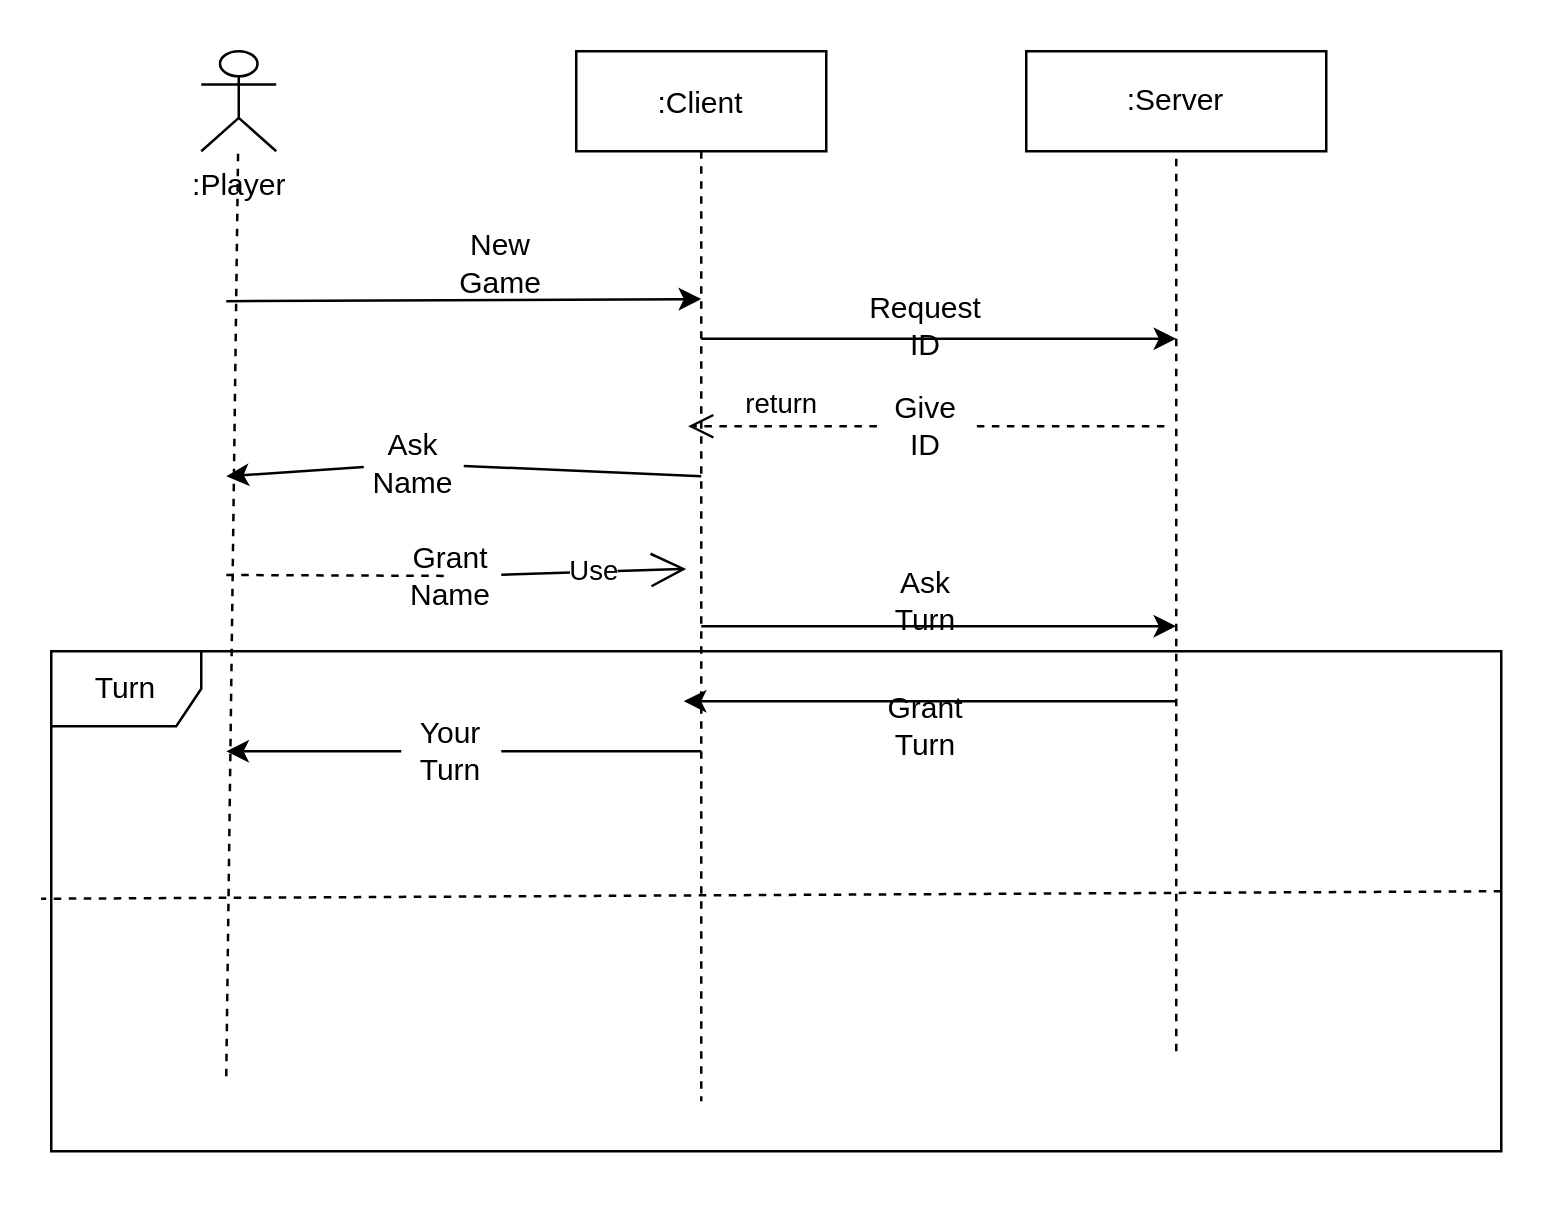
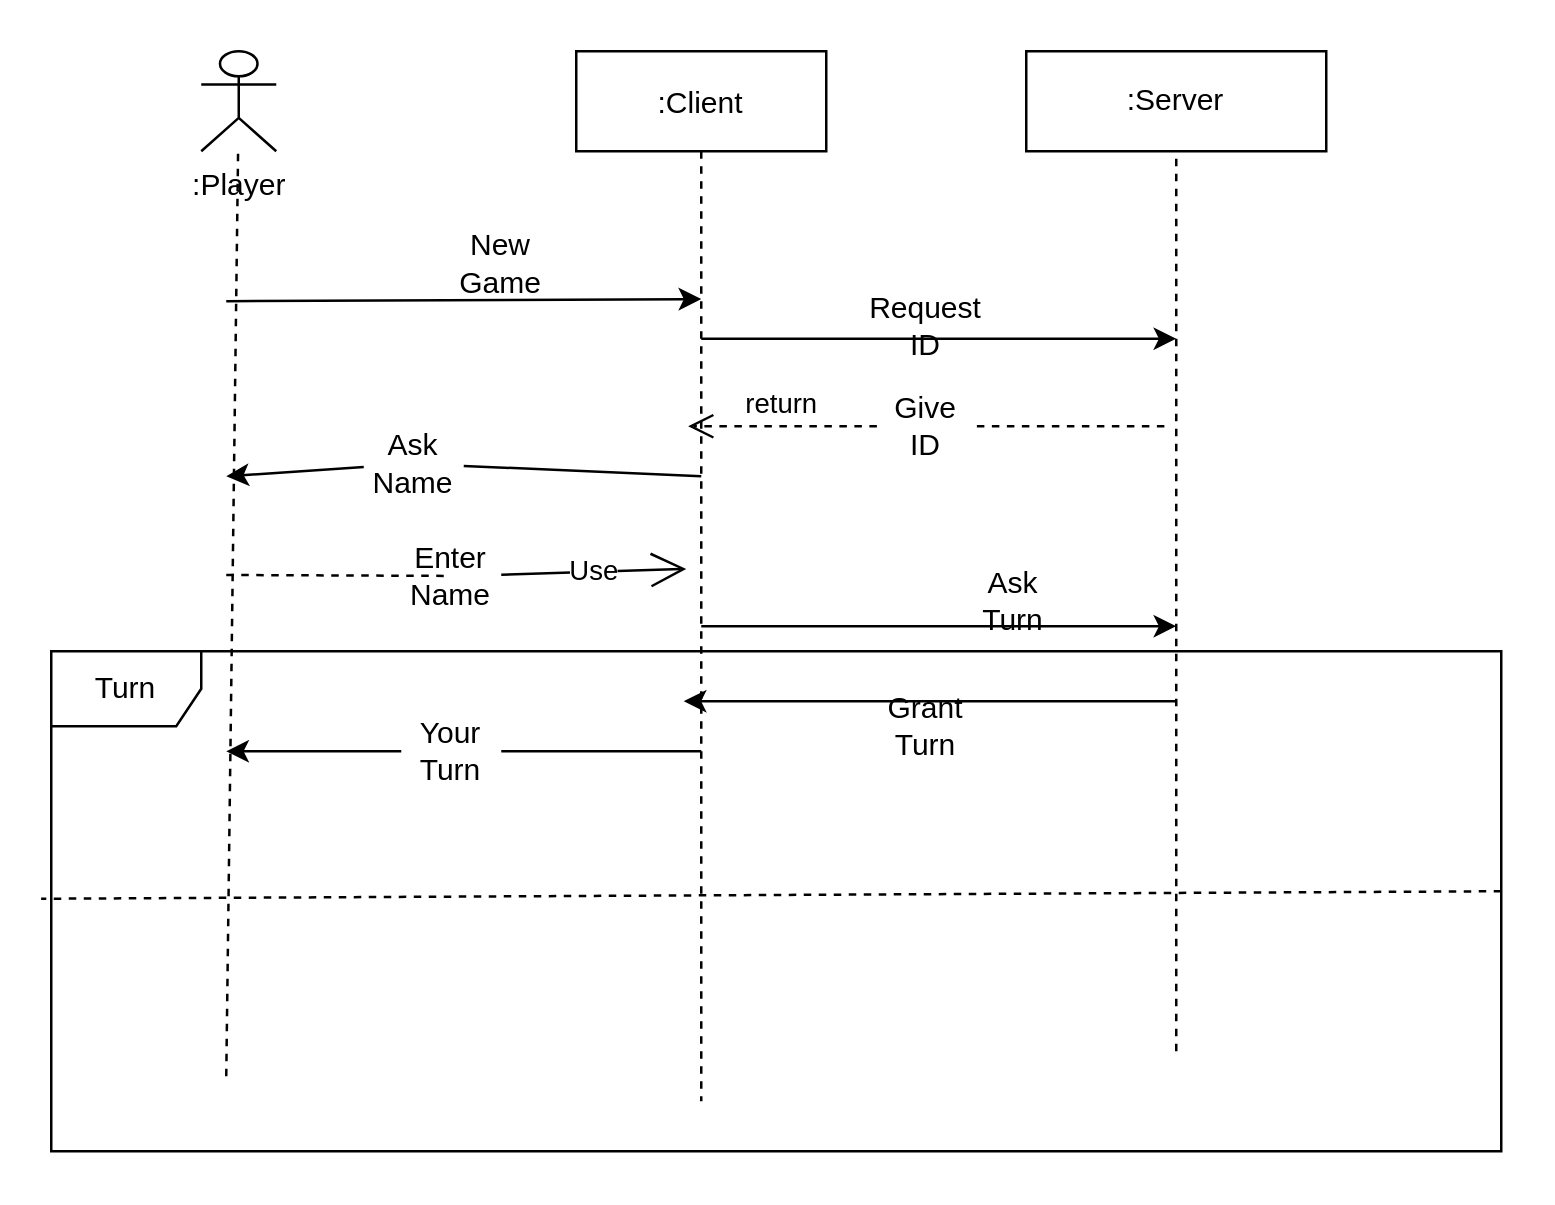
node "Grant Name": label "Grant Name" -> "Enter Name"
node "Ask Turn": moved (926, 601) -> (1014, 601)
